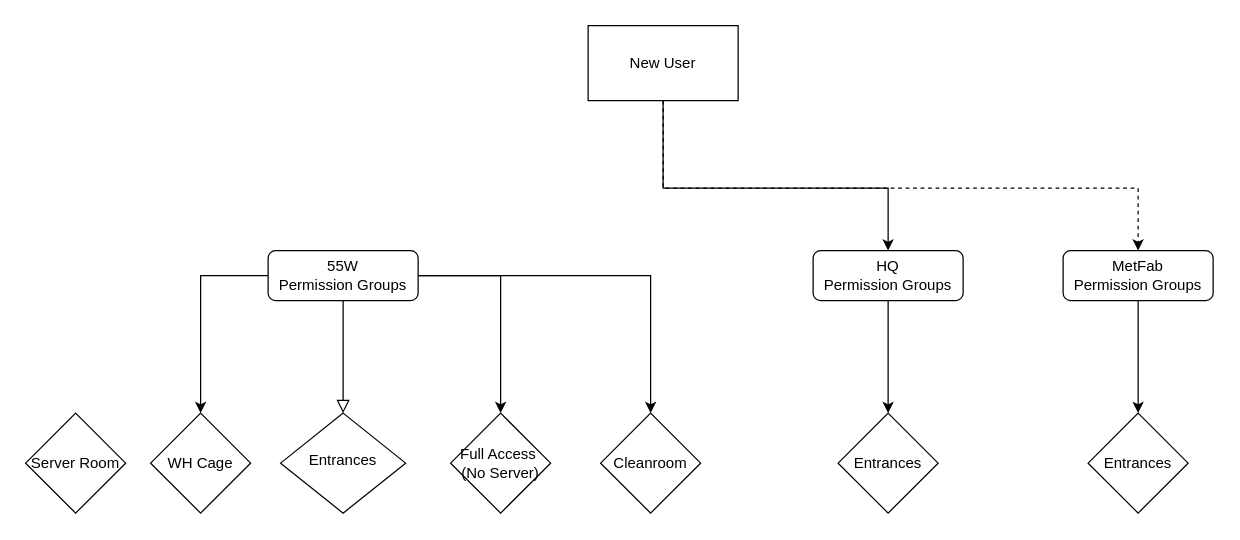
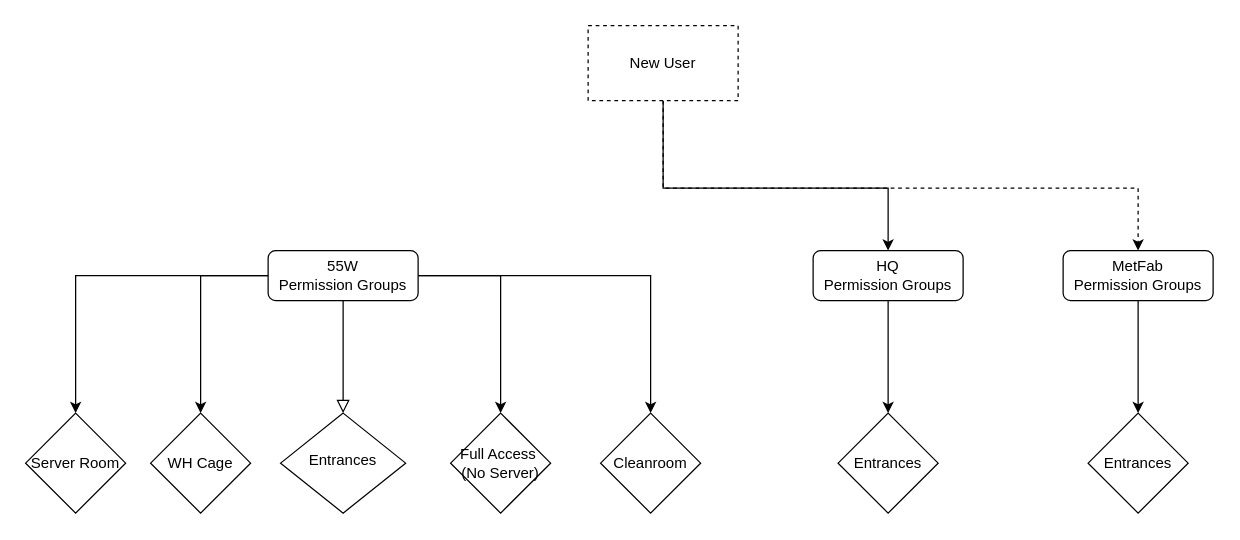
node "New User": style solid -> dashed
edge "55W Permission Groups" -> "Server Room": added
